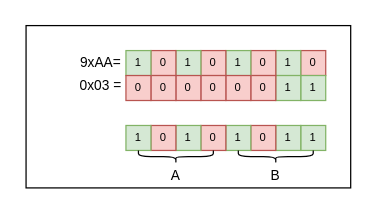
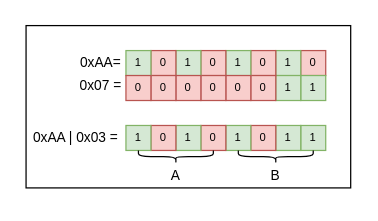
node "9xAA=": label "9xAA=" -> "0xAA="
node "0x03 =": label "0x03 =" -> "0x07 ="
node "0xAA | 0x03 =": added
